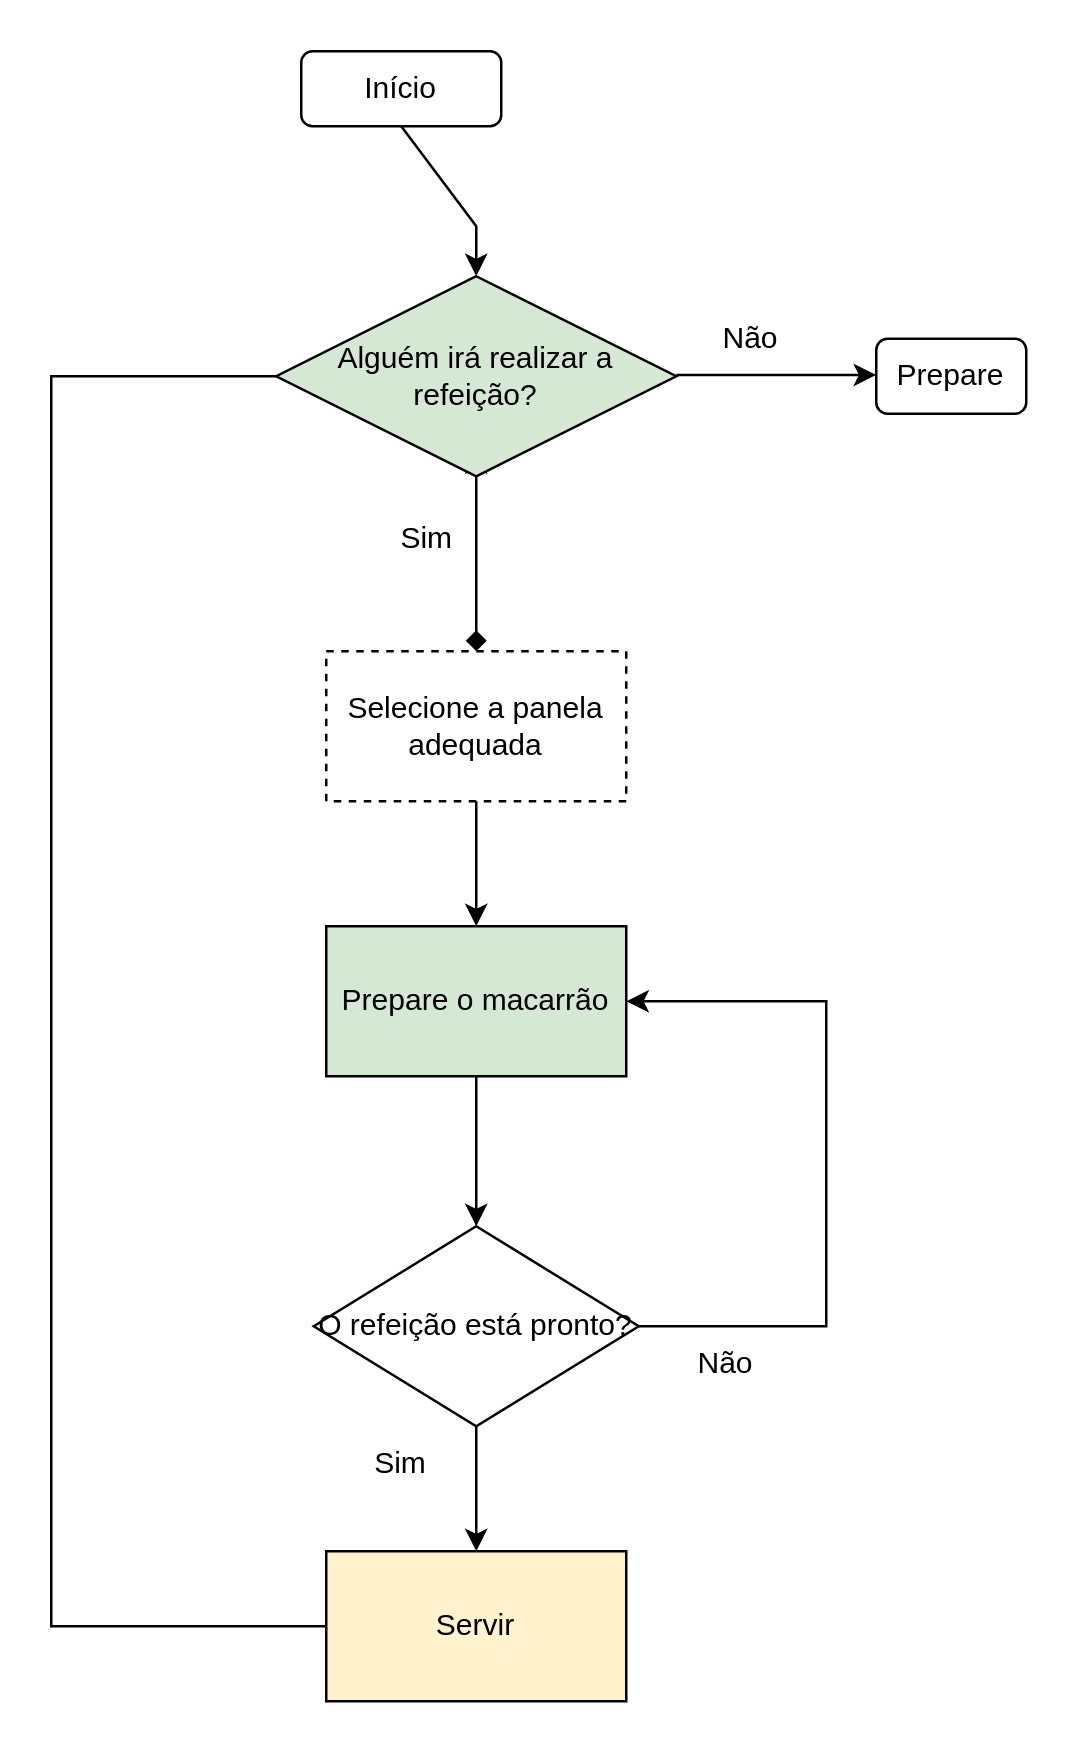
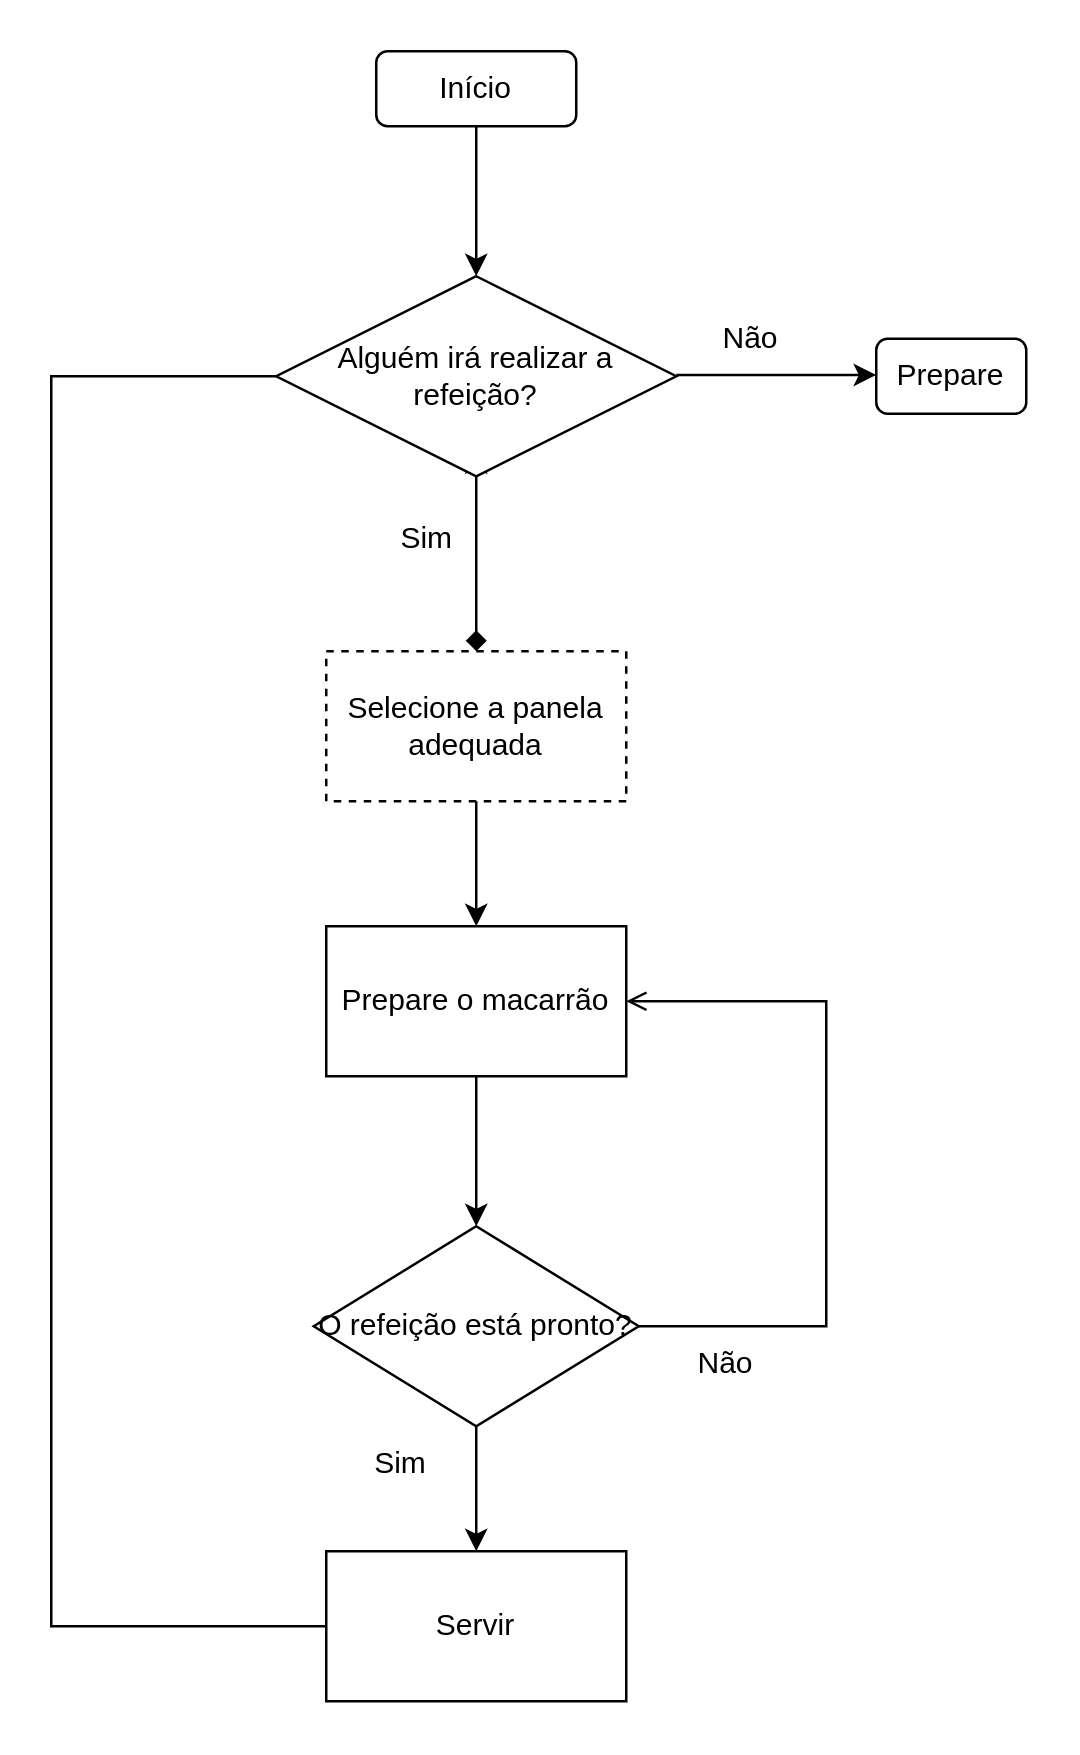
node "Início": moved (401, 89) -> (476, 89)
node "Alguém irá realizar a refeição?": fillcolor #d5e8d4 -> #ffffff
node "Prepare o macarrão": fillcolor #d5e8d4 -> #ffffff
edge "O refeição está pronto?" -> "Prepare o macarrão": arrowhead classic -> open
node "Servir": fillcolor #fff2cc -> #ffffff
